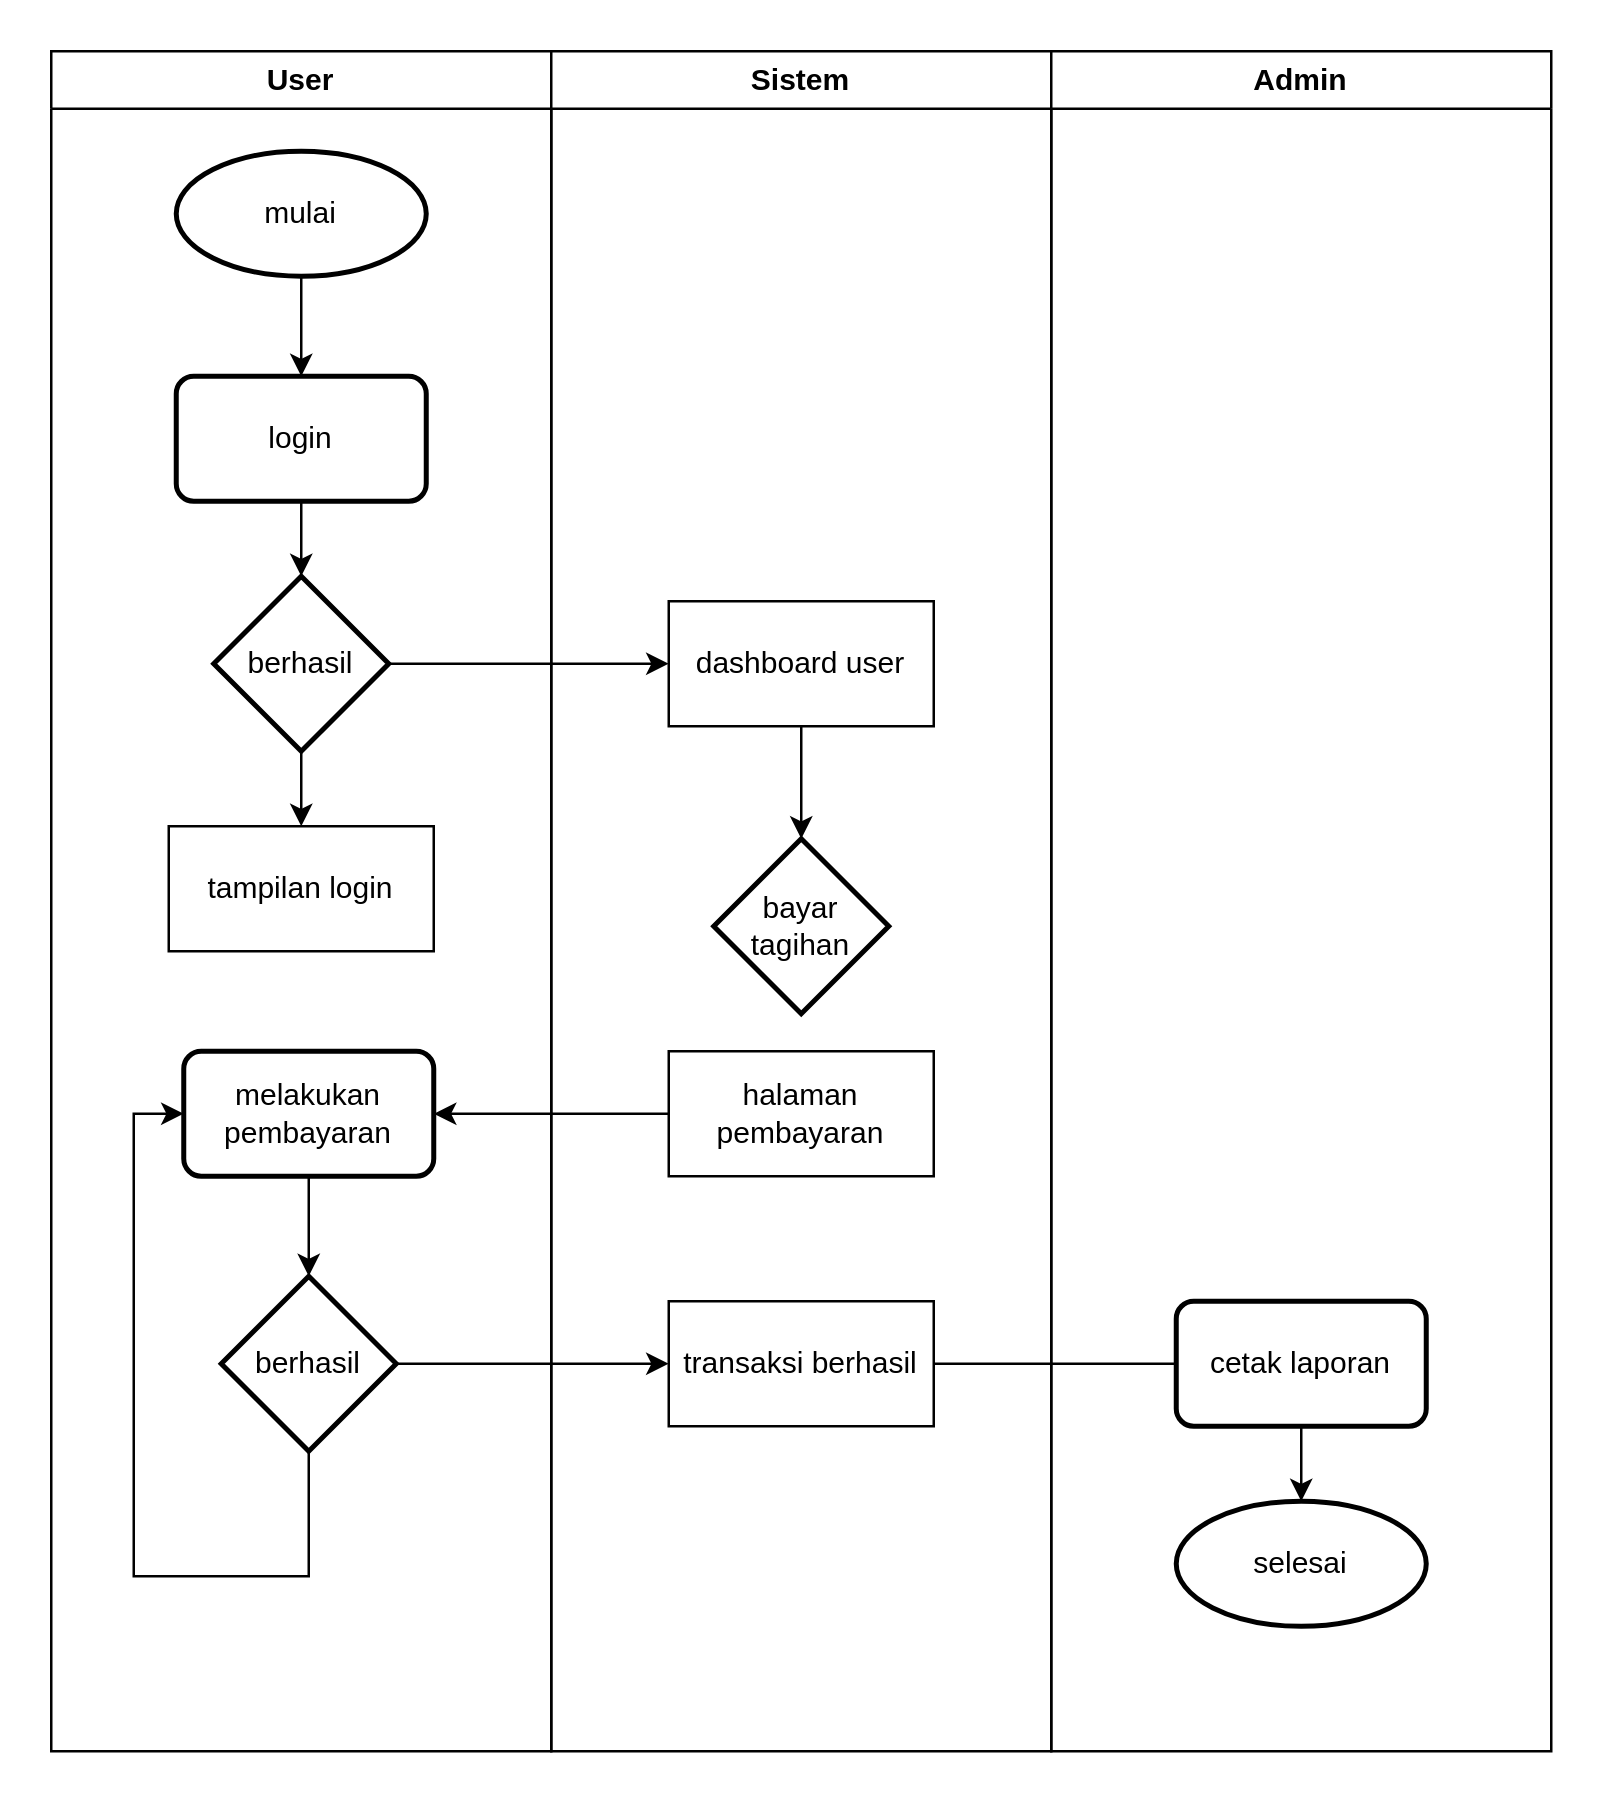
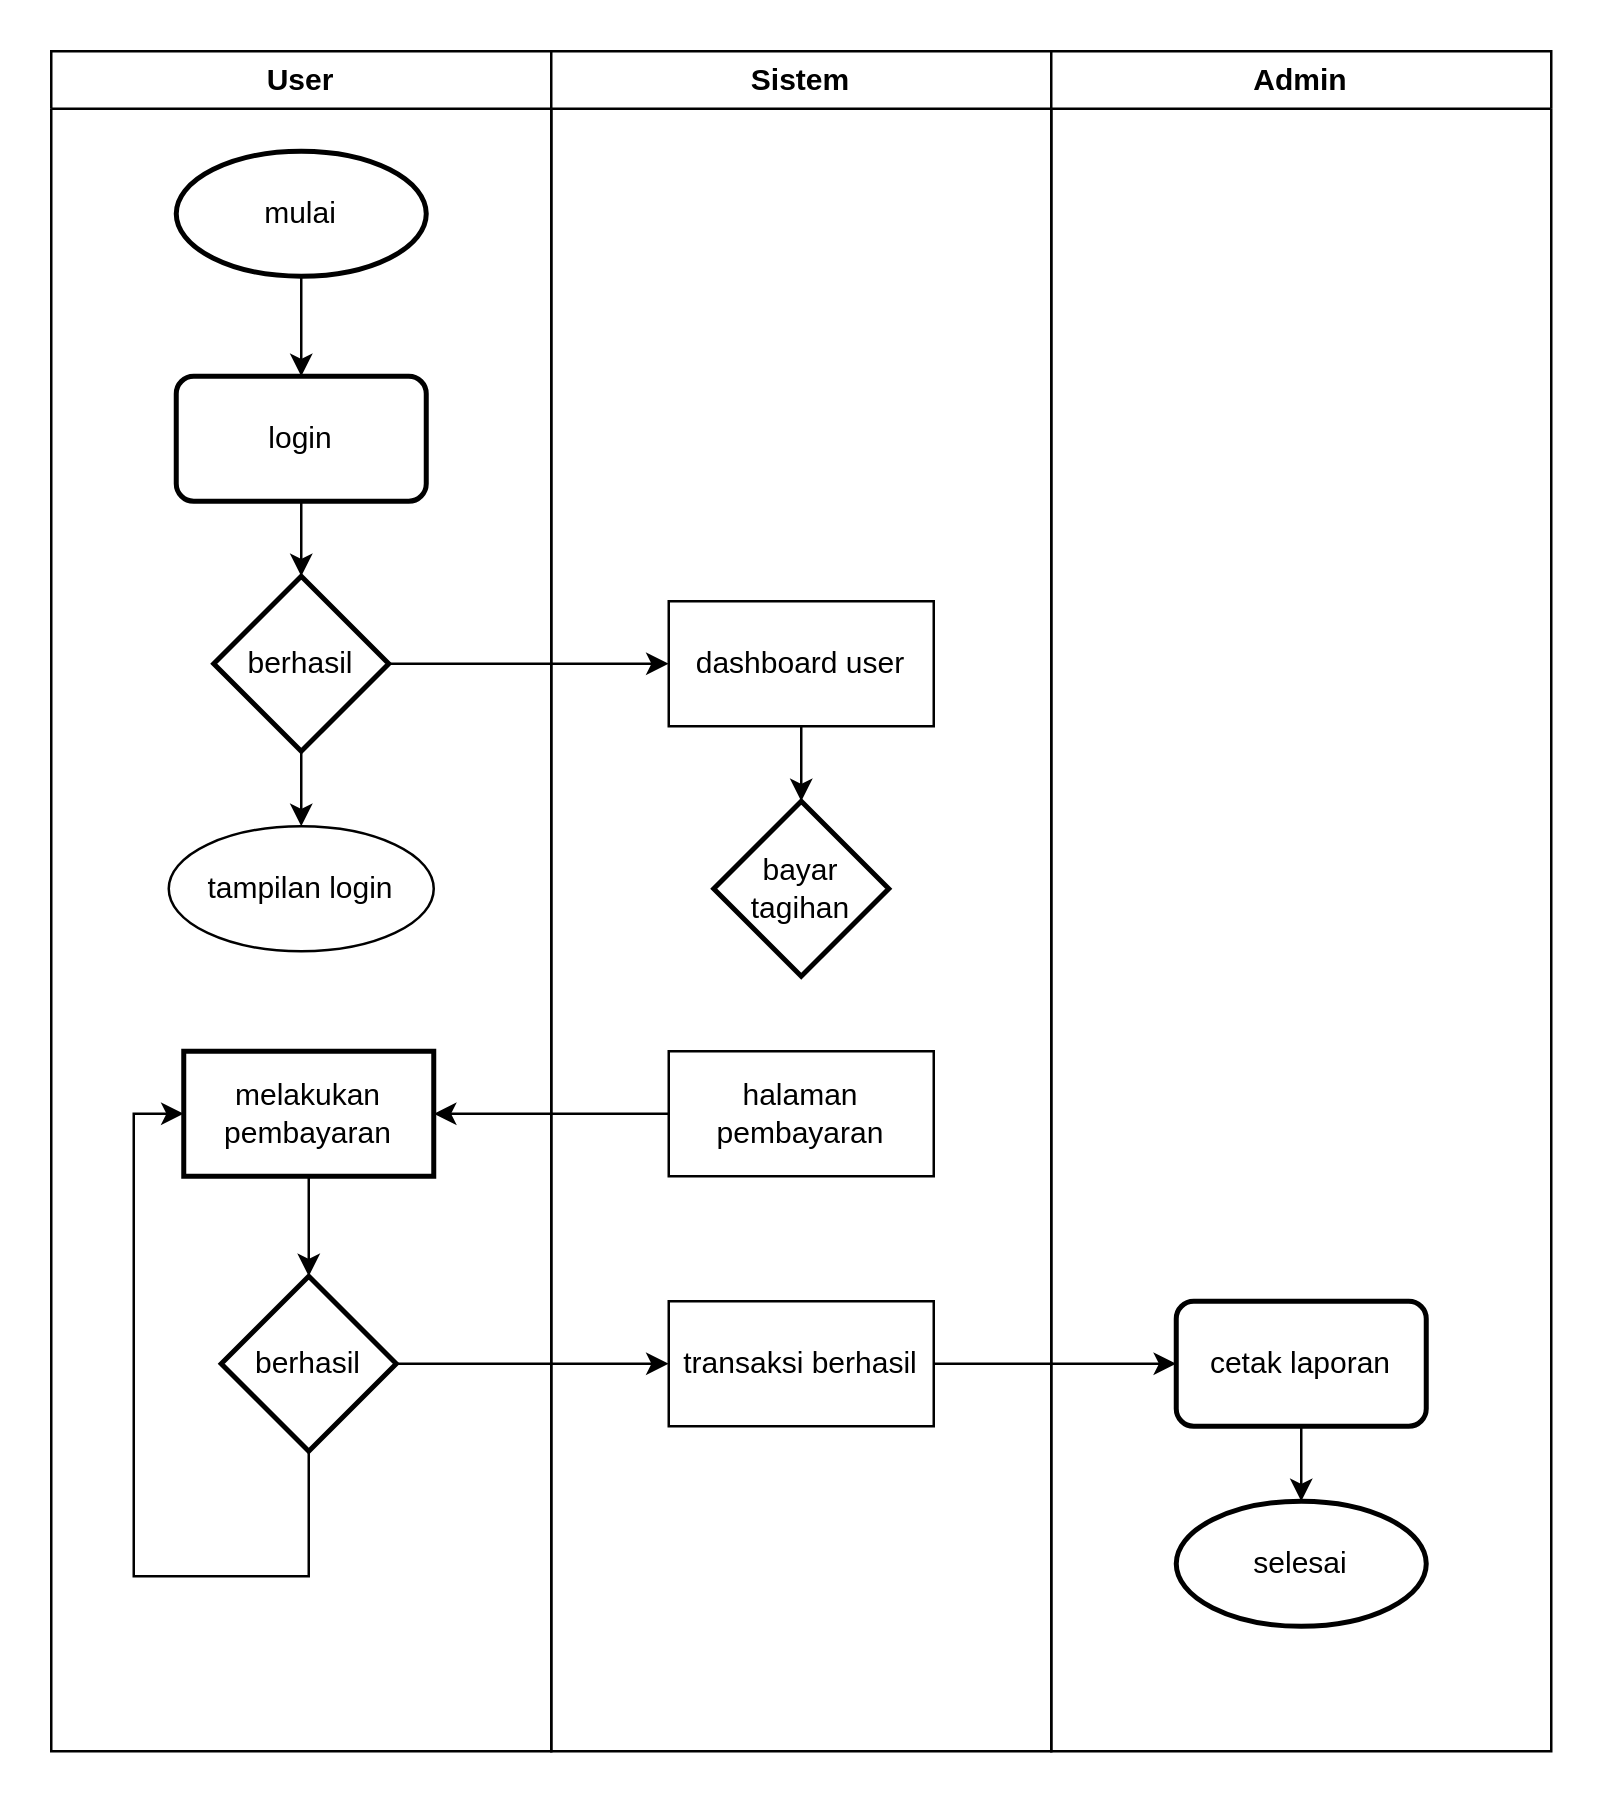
node "tampilan login": shape rectangle -> ellipse
node "bayar tagihan": moved (801, 926) -> (801, 889)
node "melakukan pembayaran": shape rounded rectangle -> rectangle
edge "transaksi berhasil" -- "cetak laporan": arrowhead none -> classic
